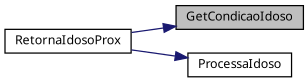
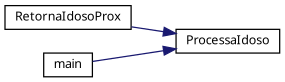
node "GetCondicaoIdoso": removed
node "main": added
